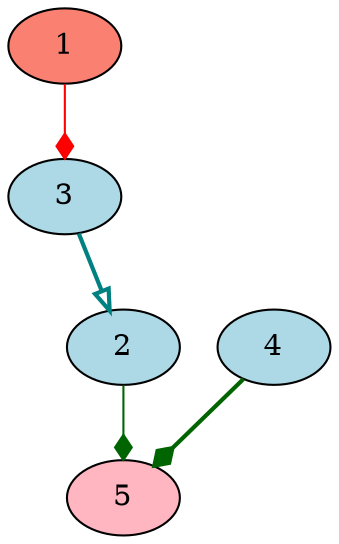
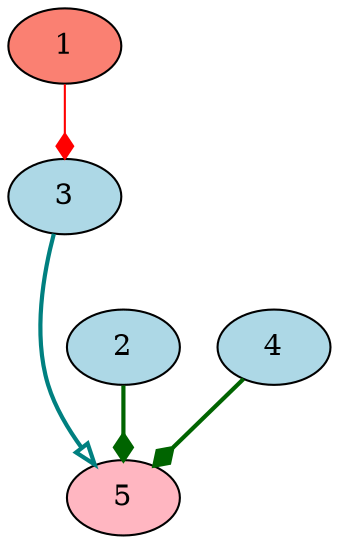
edge "3" -> "2": now "3" -> "5"
edge "2" -> "5": style solid -> bold
